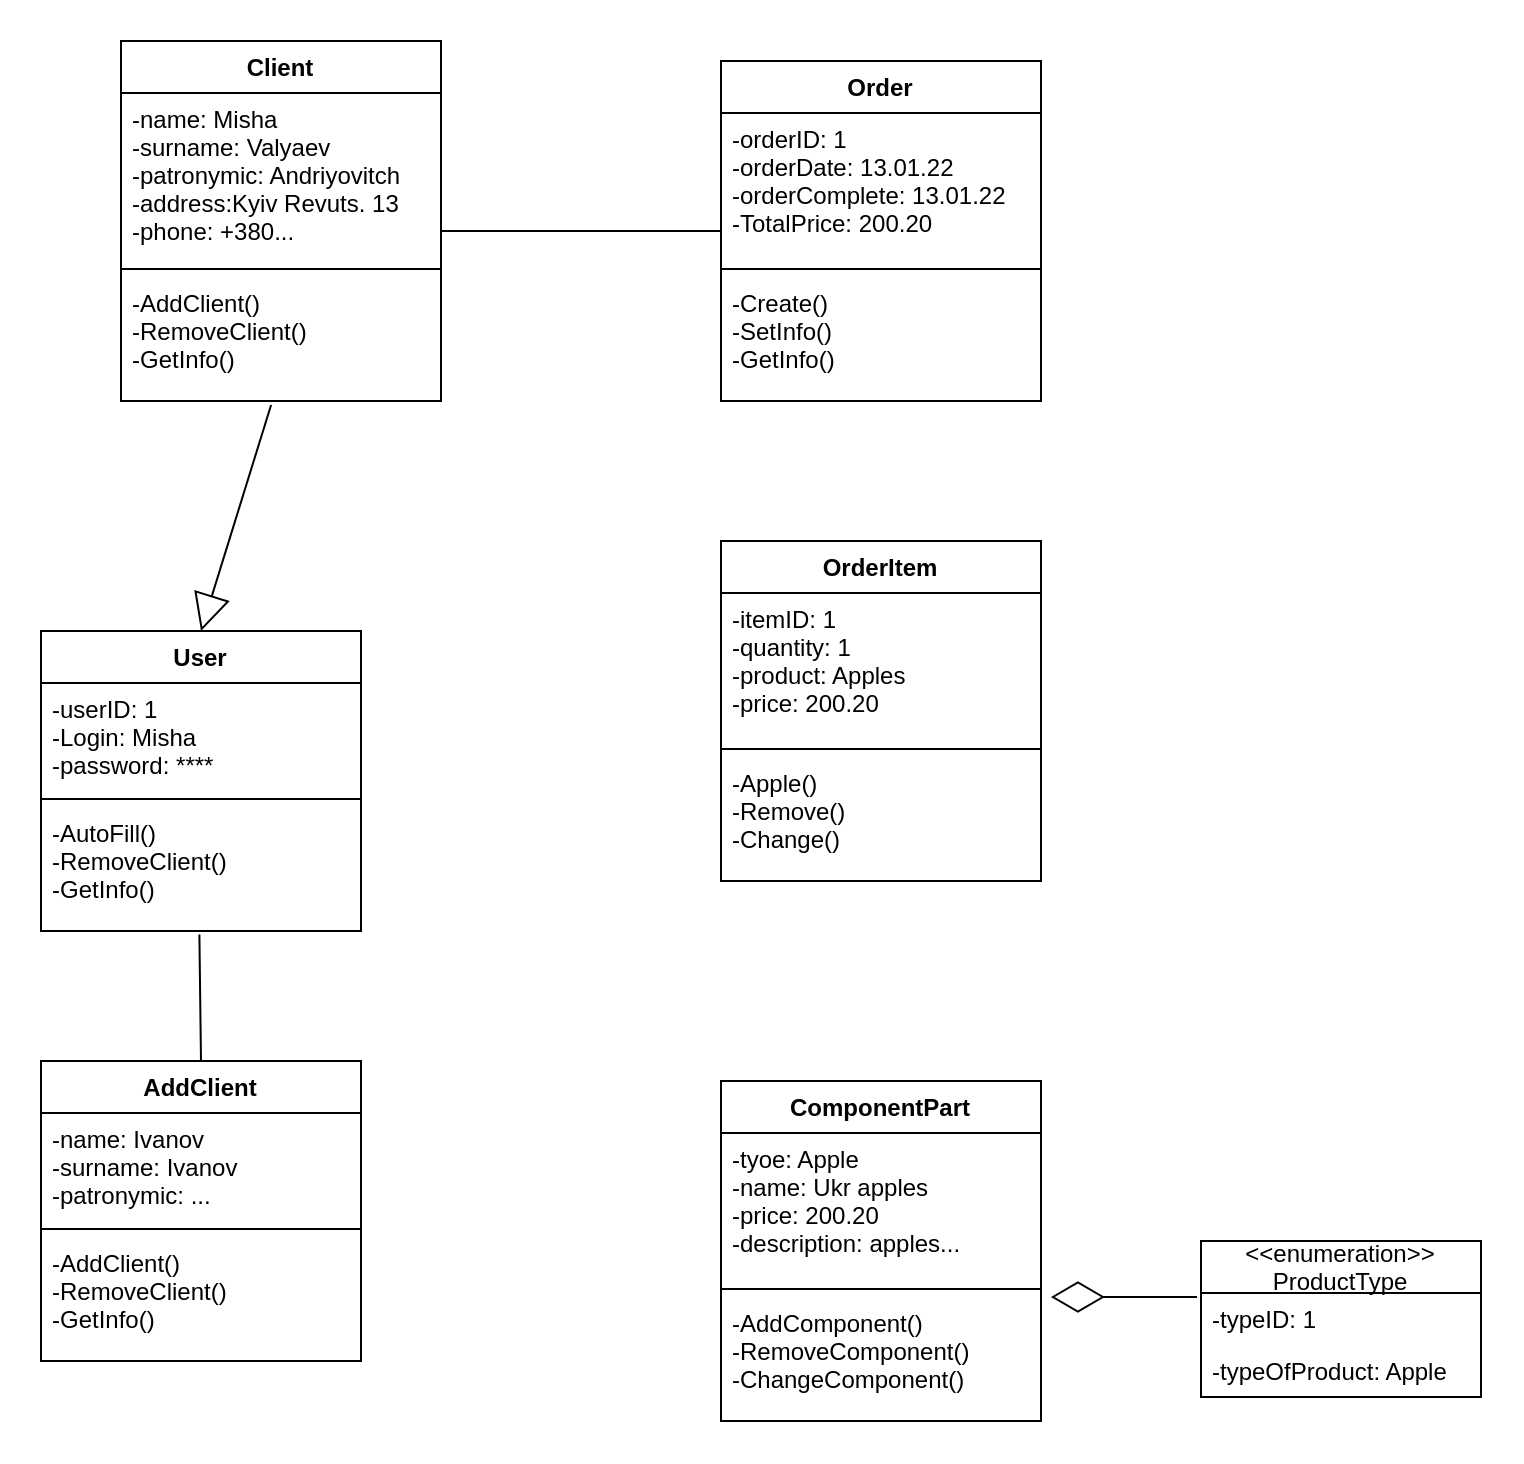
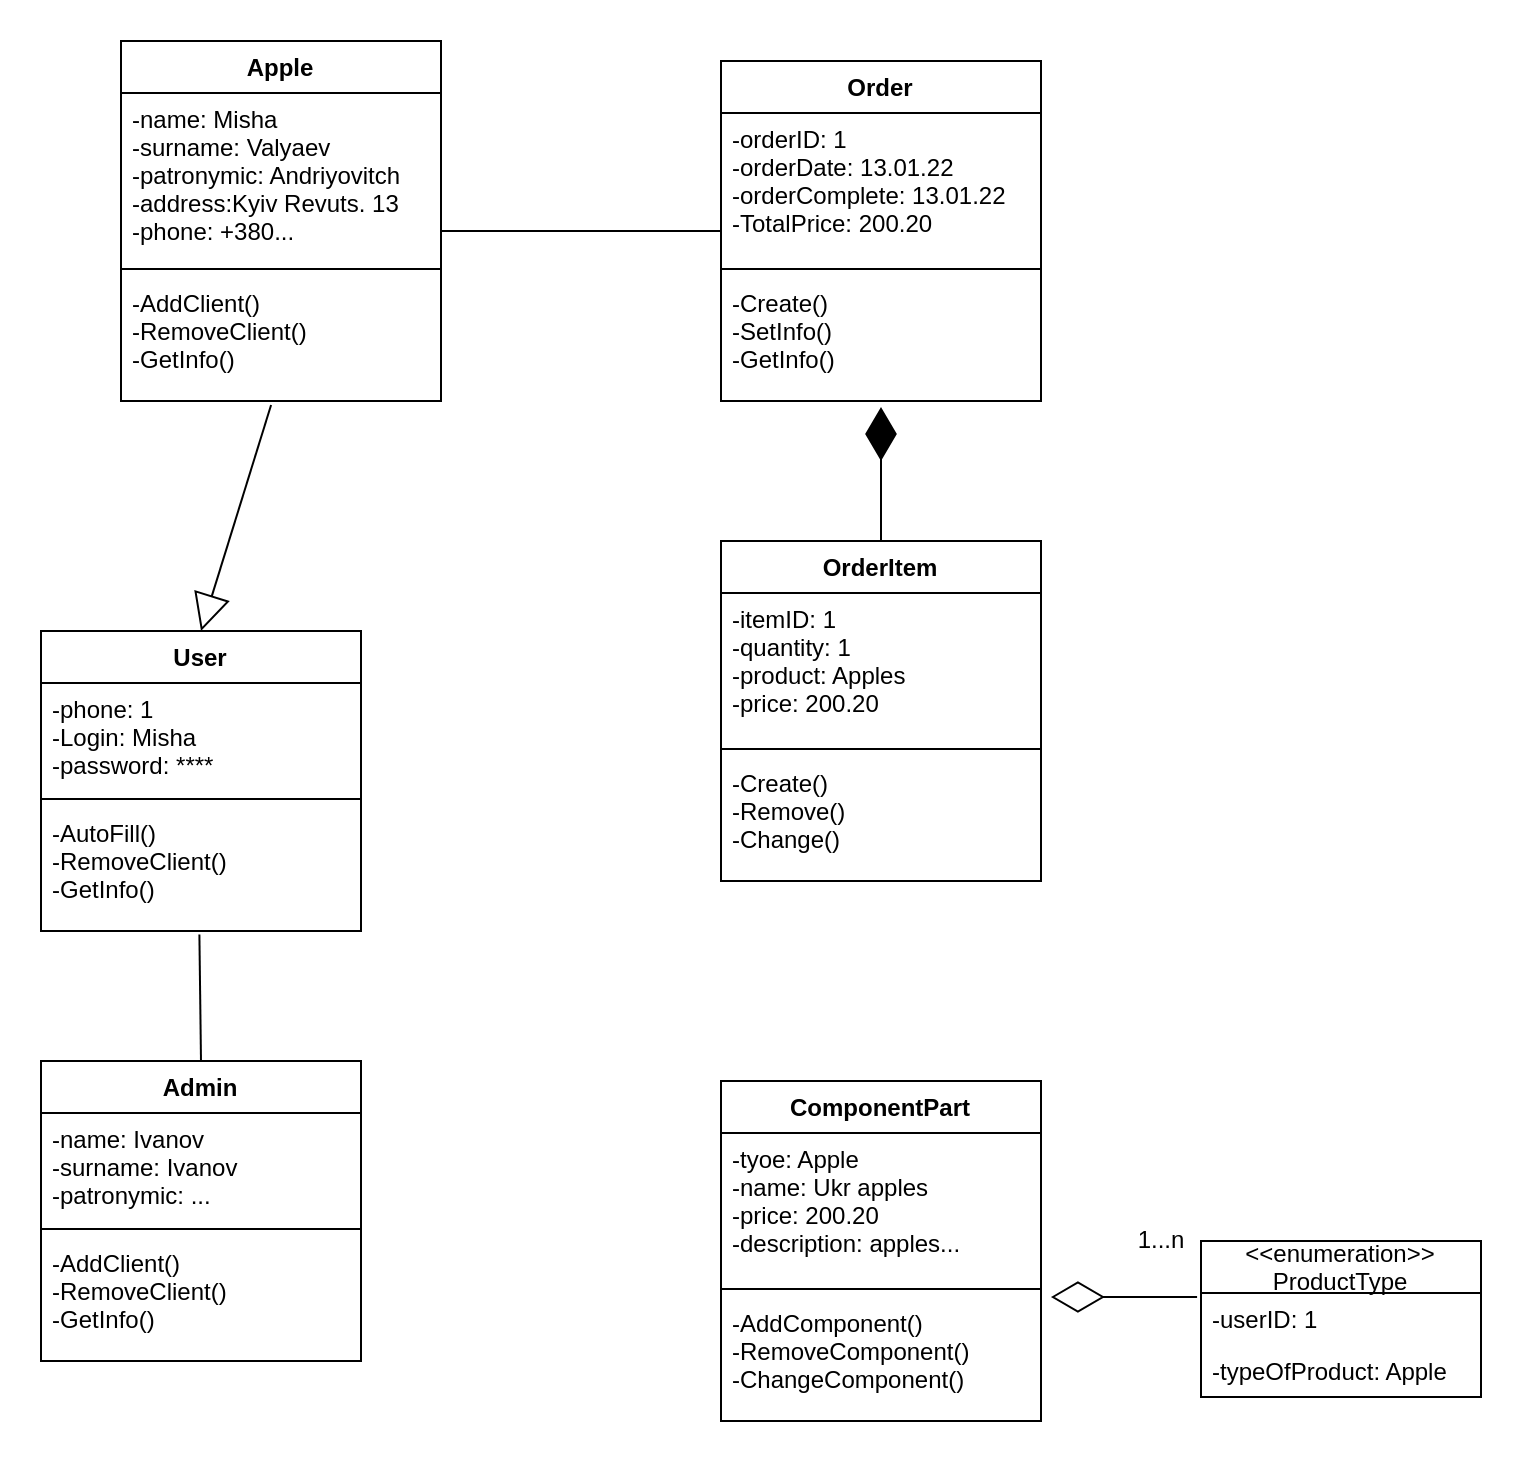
node "Client": label "Client" -> "Apple"
edge "OrderItem" -> "-Create() -SetInfo() -GetInfo()": added
node "-userID: 1 -Login: Misha -password: ****": label "-userID: 1 -Login: Misha -password: ****" -> "-phone: 1 -Login: Misha -password: ****"
node "-Apple() -Remove() -Change()": label "-Apple() -Remove() -Change()" -> "-Create() -Remove() -Change()"
node "AddClient": label "AddClient" -> "Admin"
node "1...n": added
node "-typeID: 1": label "-typeID: 1" -> "-userID: 1"
